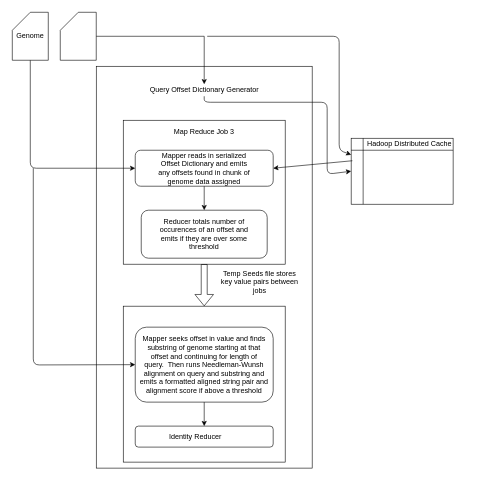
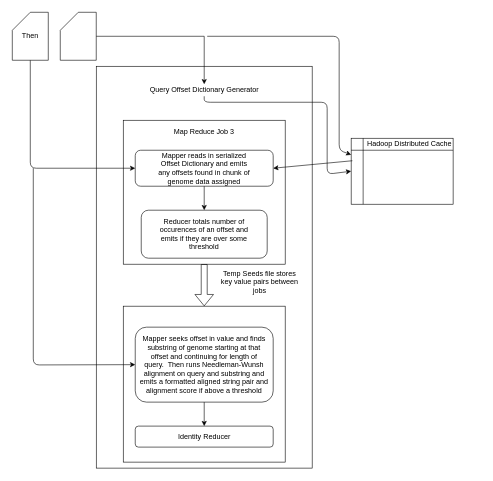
node "Genome": label "Genome" -> "Then"
node "Identity Reducer": moved (195, 437) -> (204, 437)
